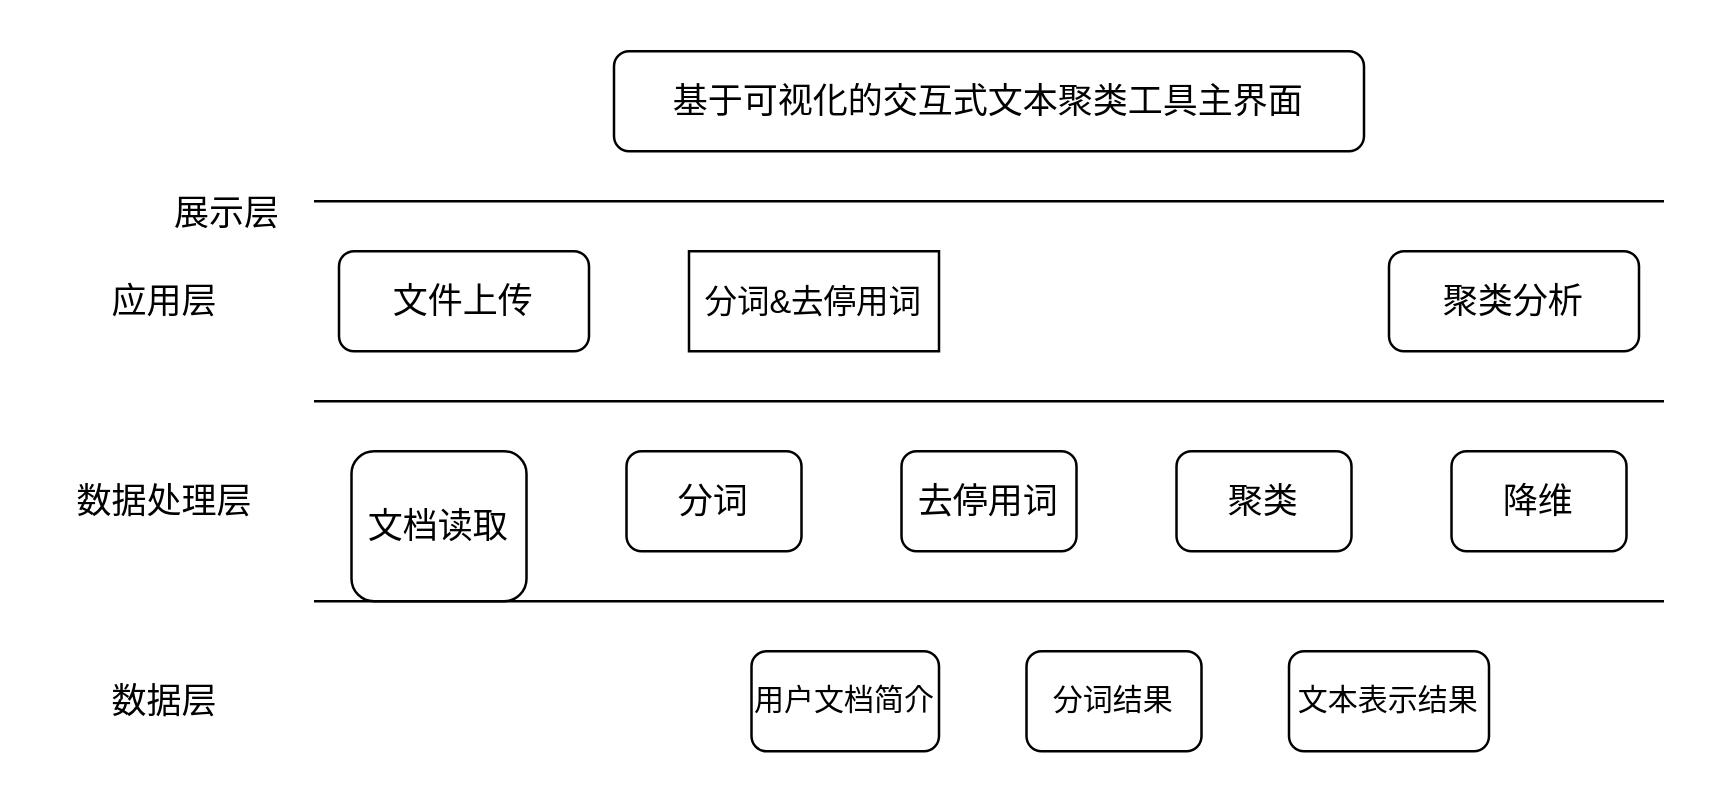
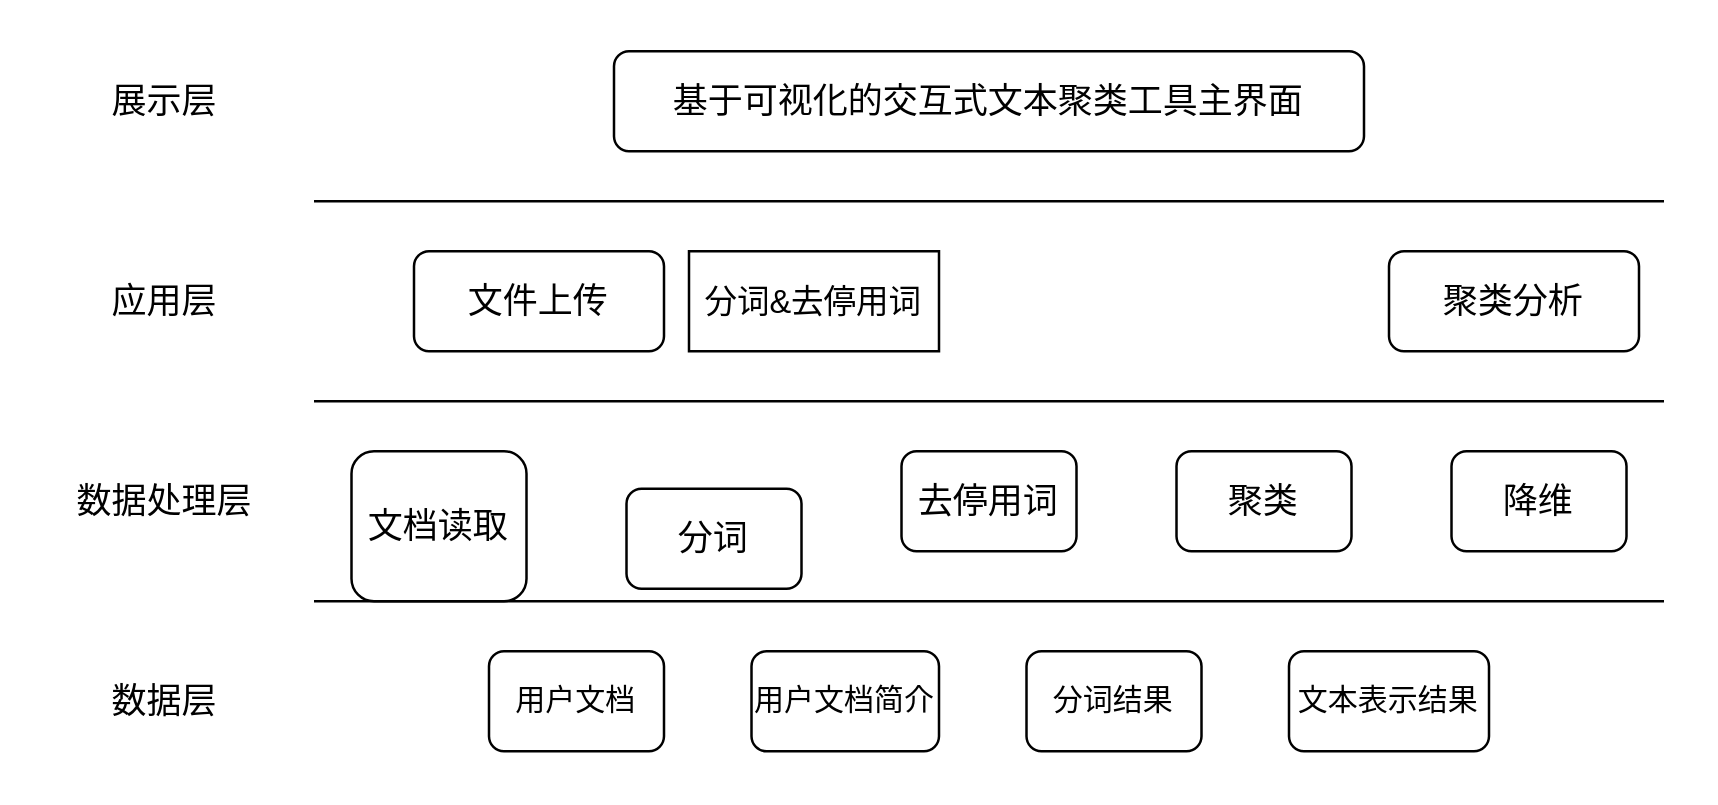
node "展示层": moved (226, 214) -> (164, 101)
node "文件上传": moved (464, 301) -> (539, 301)
node "分词": moved (714, 501) -> (714, 539)
node "用户文档": added
